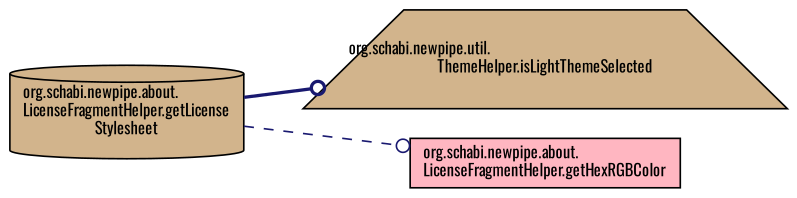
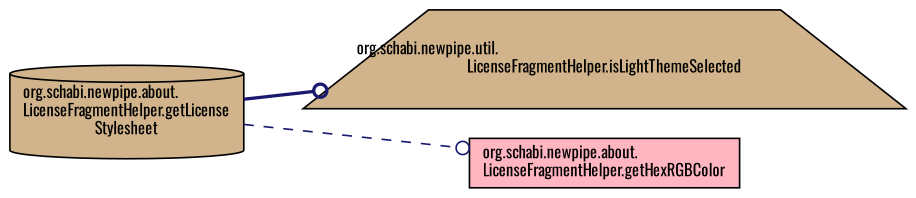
node "org.schabi.newpipe.util. ThemeHelper.isLightThemeSelected": label "org.schabi.newpipe.util. ThemeHelper.isLightThemeSelected" -> "org.schabi.newpipe.util. LicenseFragmentHelper.isLightThemeSelected"
